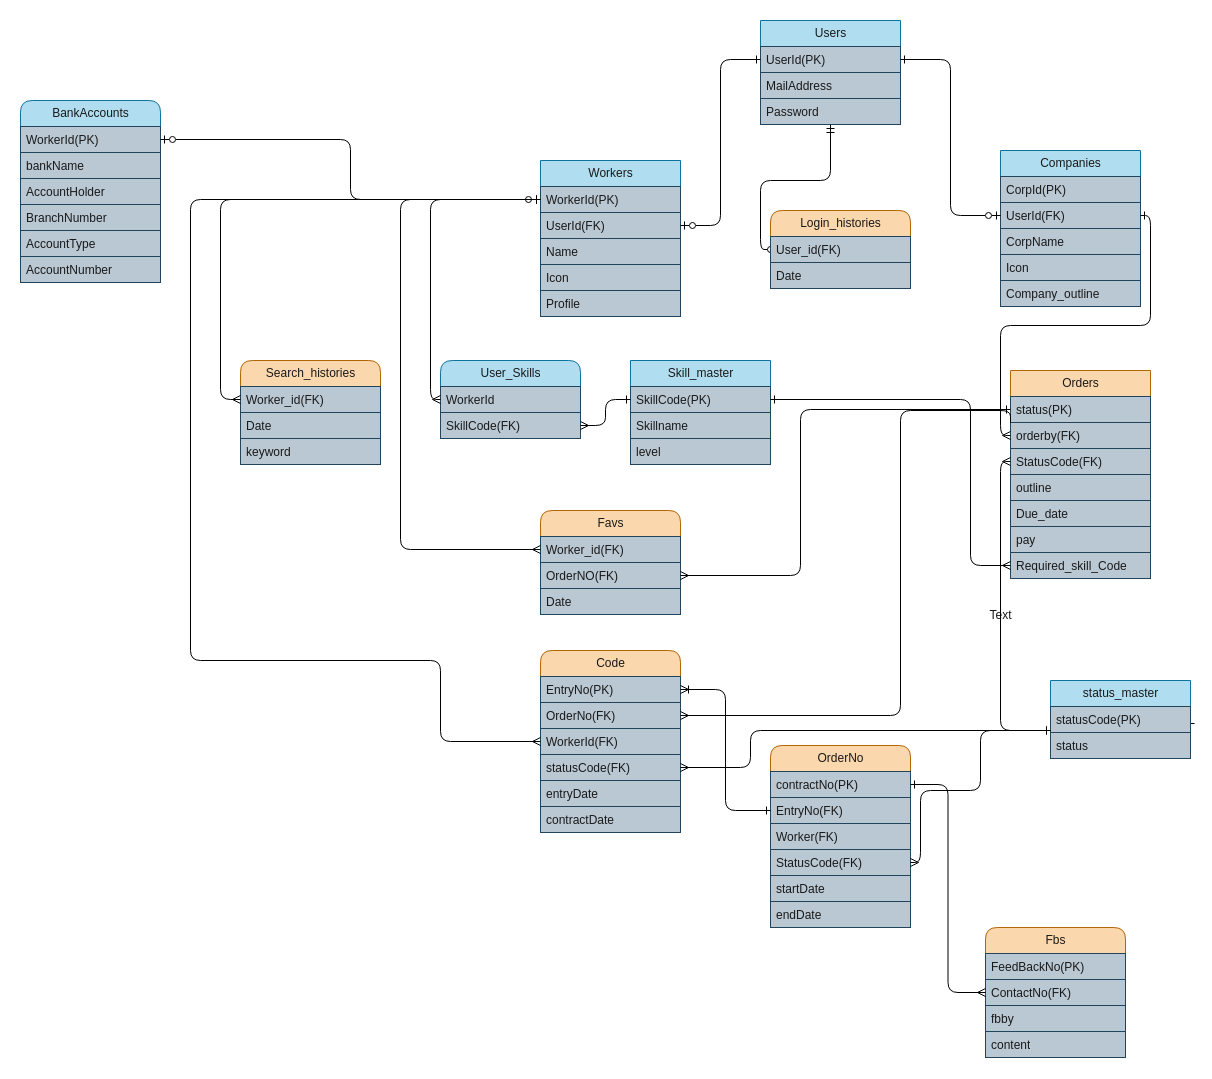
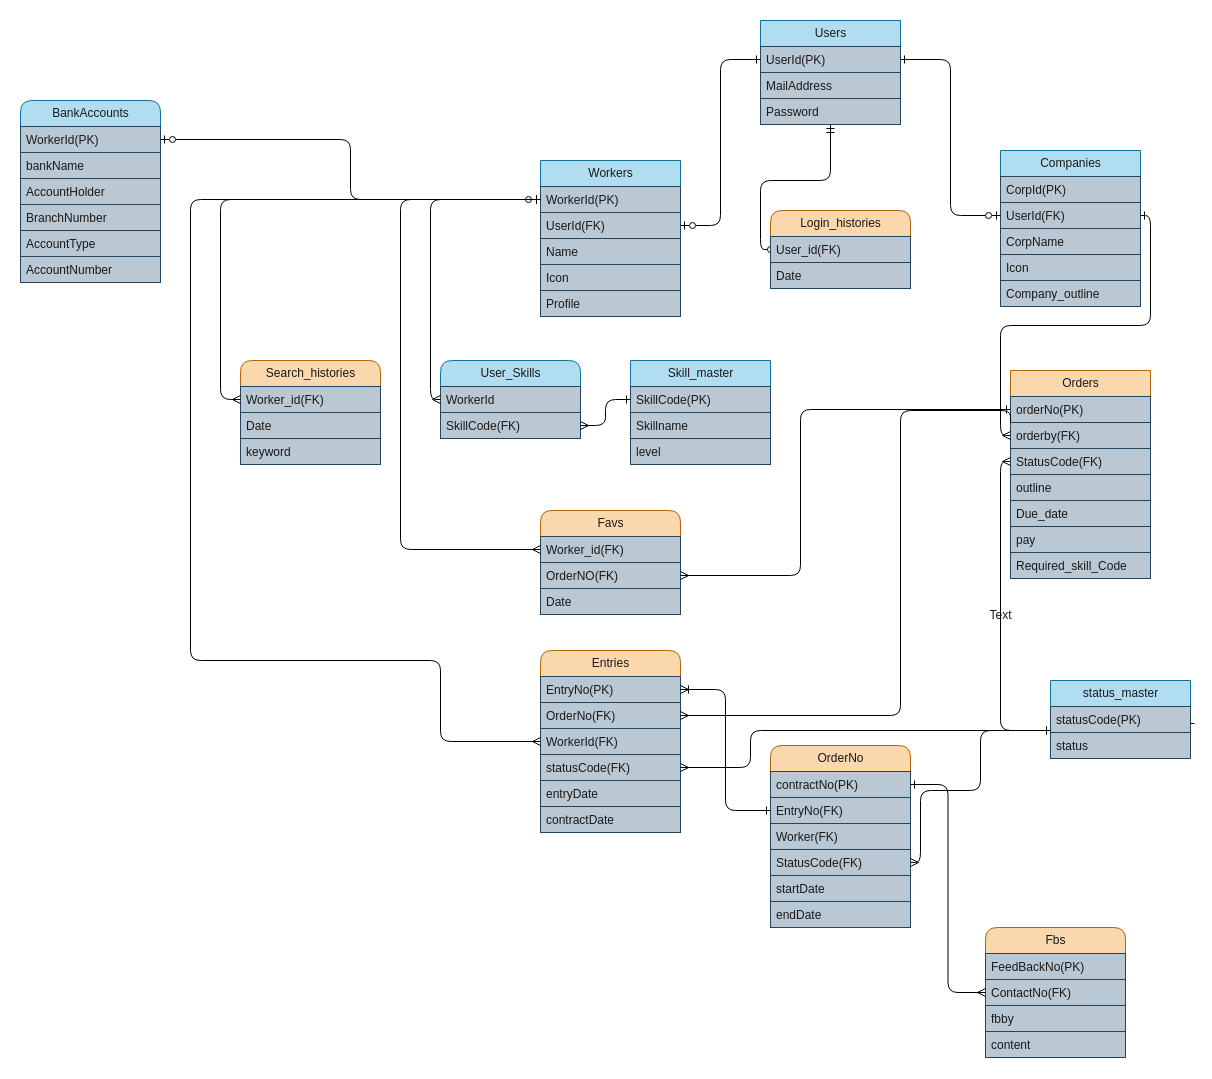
edge "SkillCode(PK)" -- "Required_skill_Code": removed
node "status(PK)": label "status(PK)" -> "orderNo(PK)"
node "Code": label "Code" -> "Entries"
